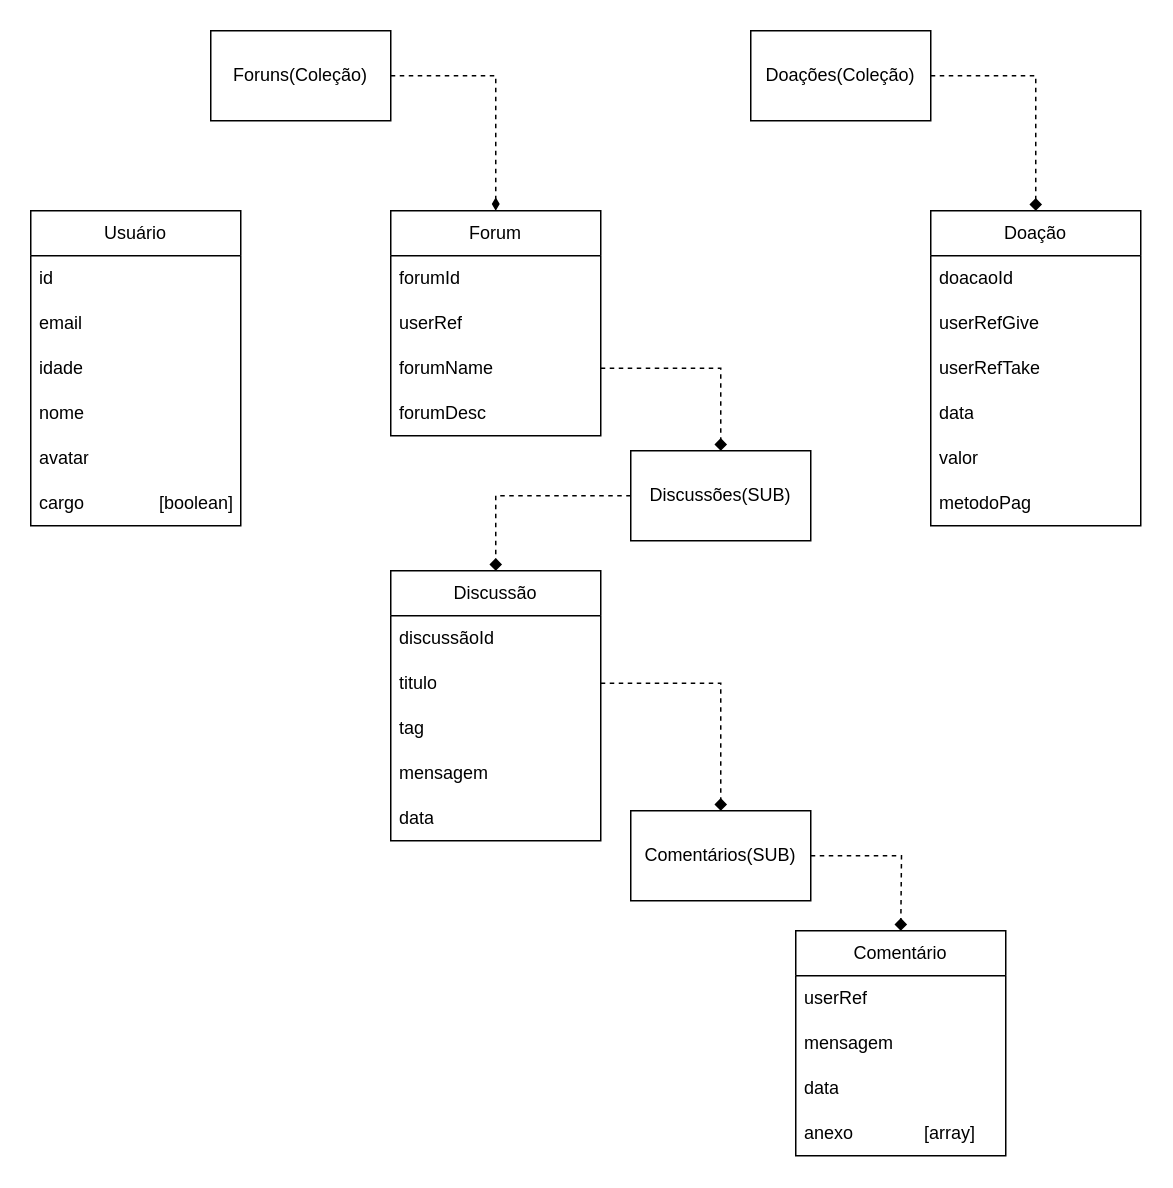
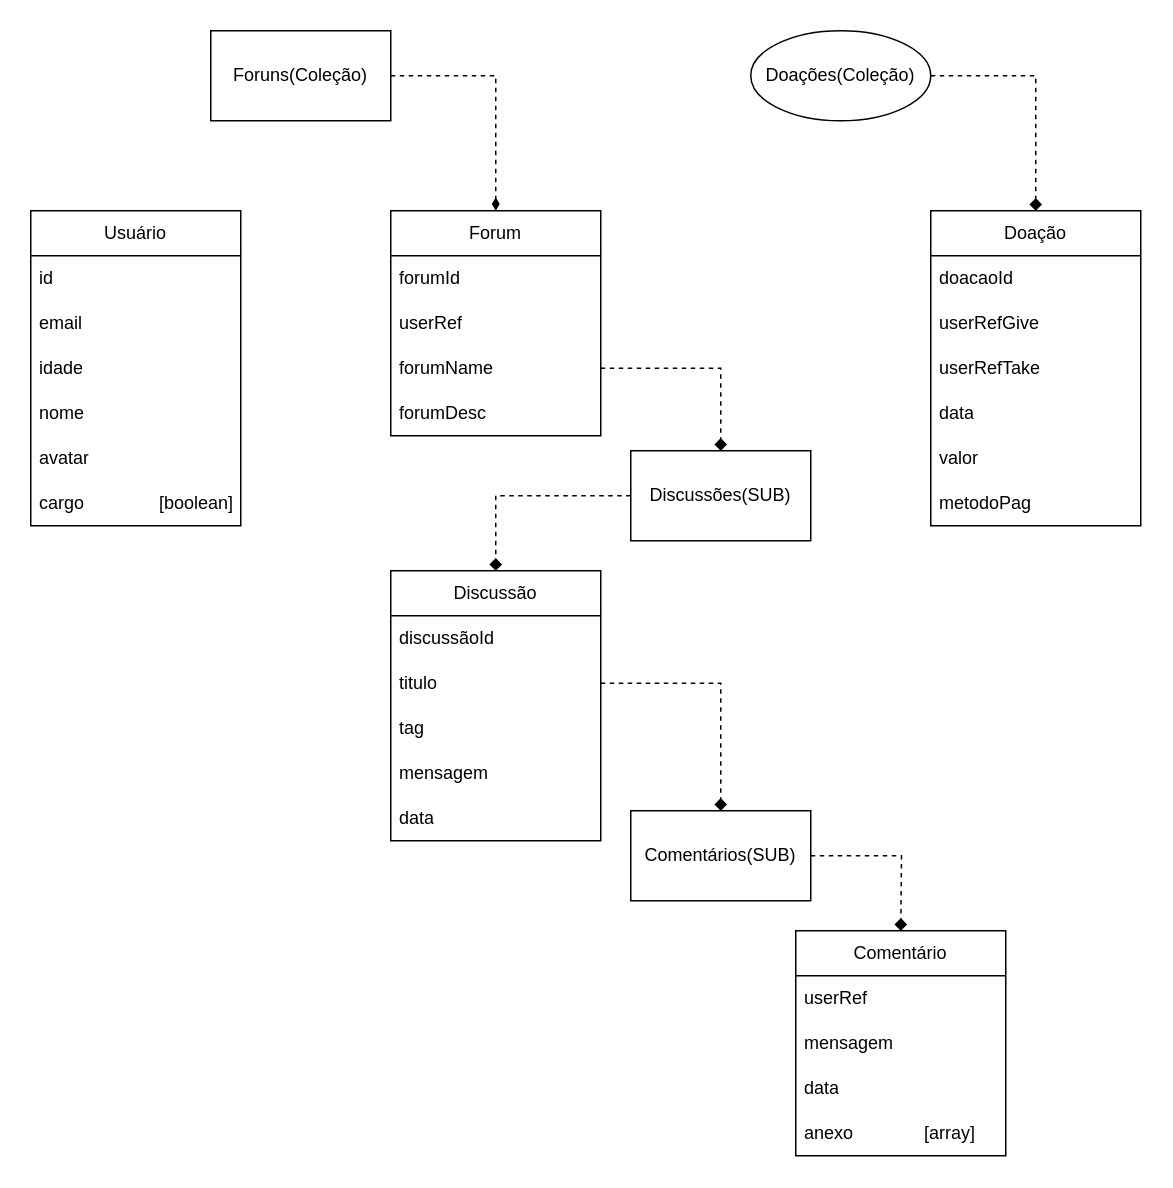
node "Doações(Coleção)": shape rectangle -> ellipse
